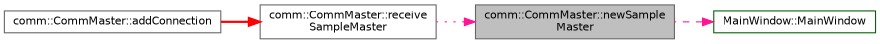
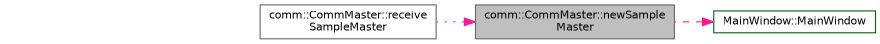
node "comm::CommMaster::addConnection": removed
